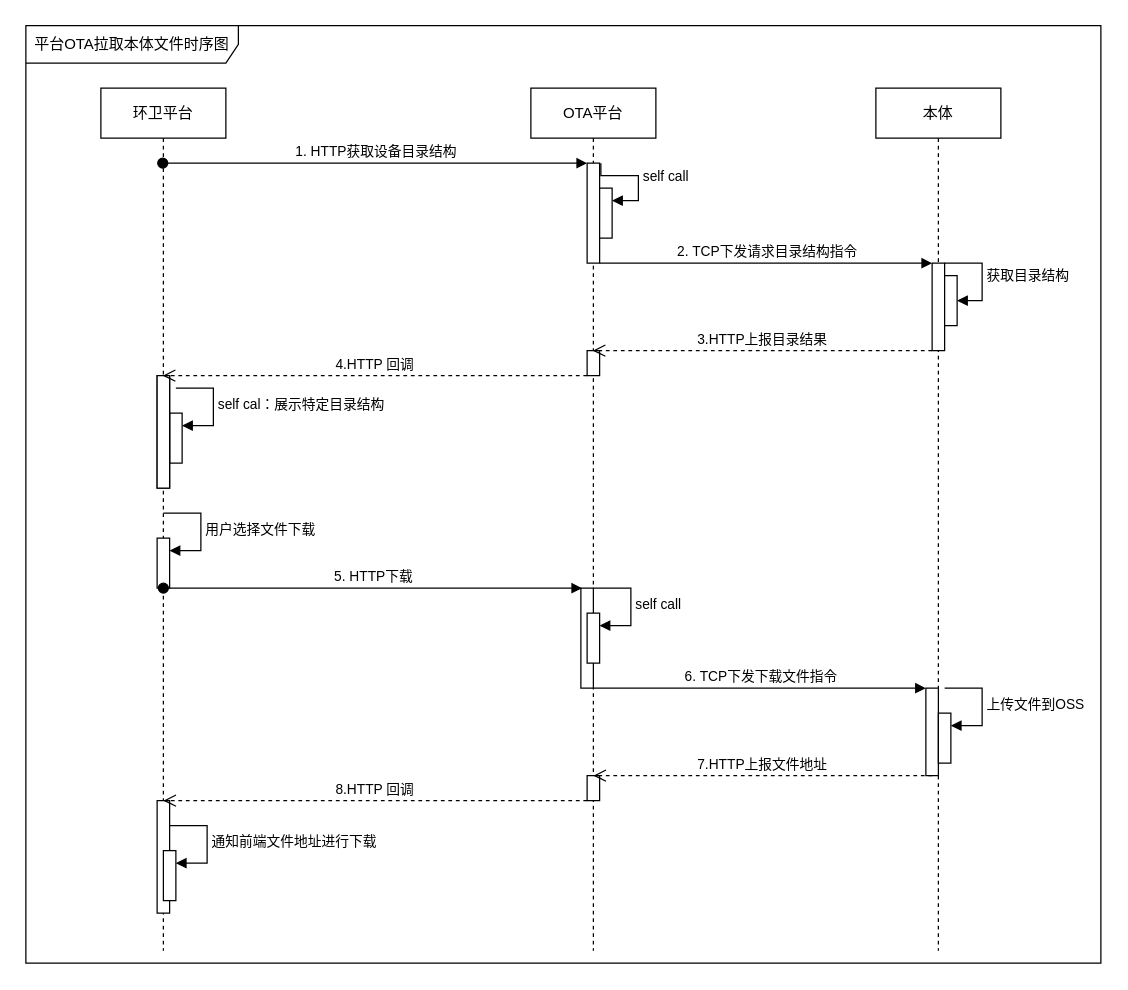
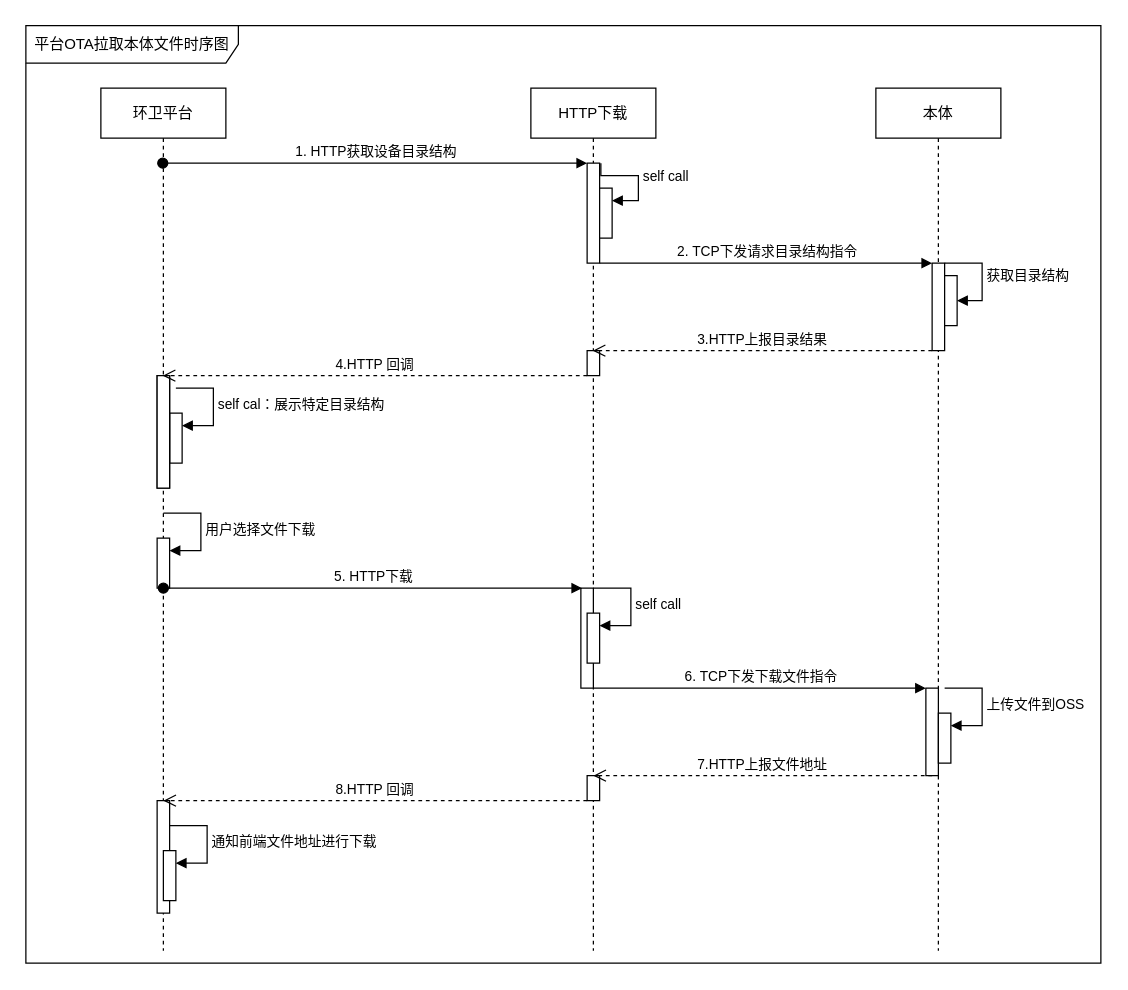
node "OTA平台": label "OTA平台" -> "HTTP下载"
